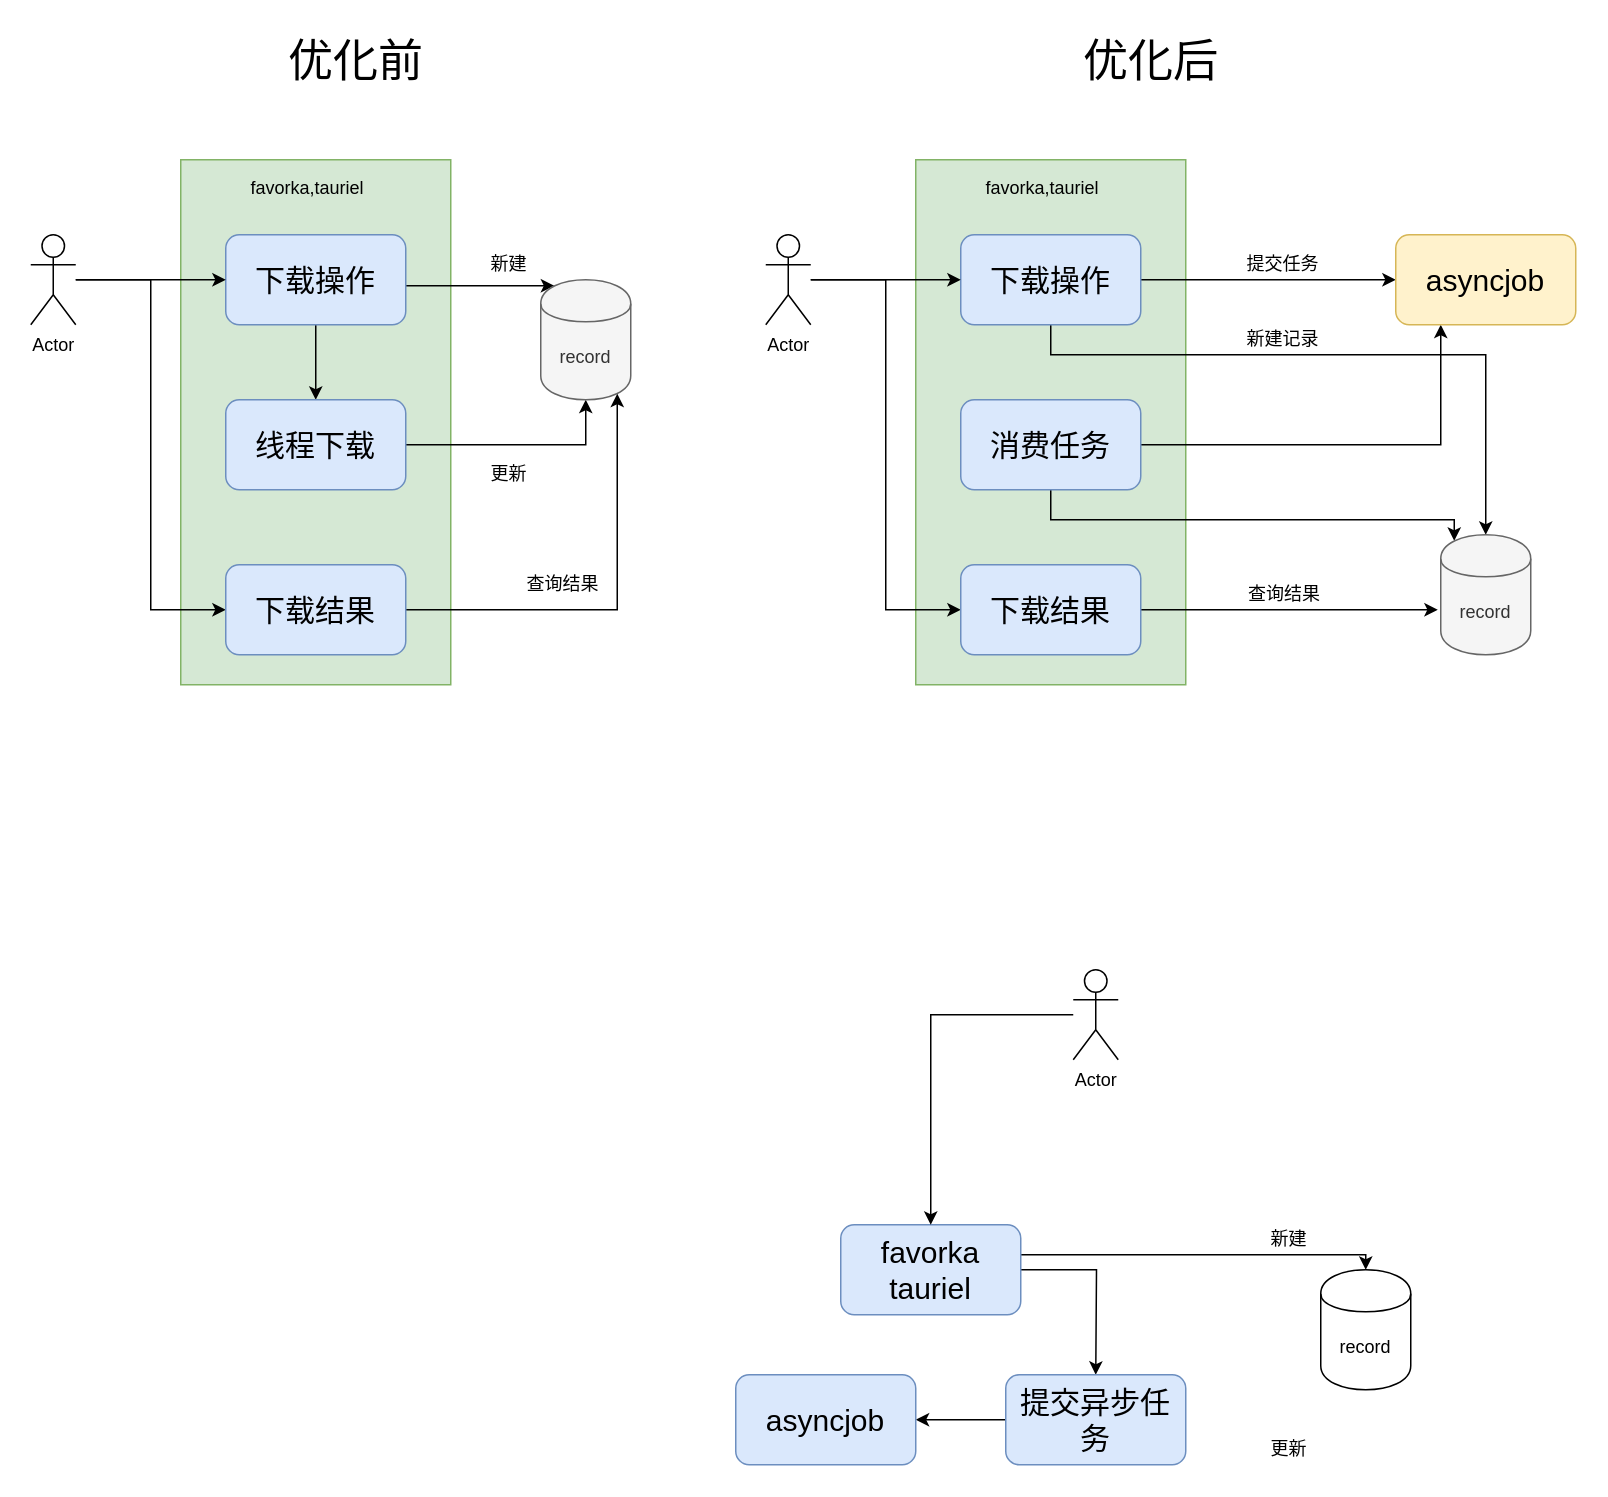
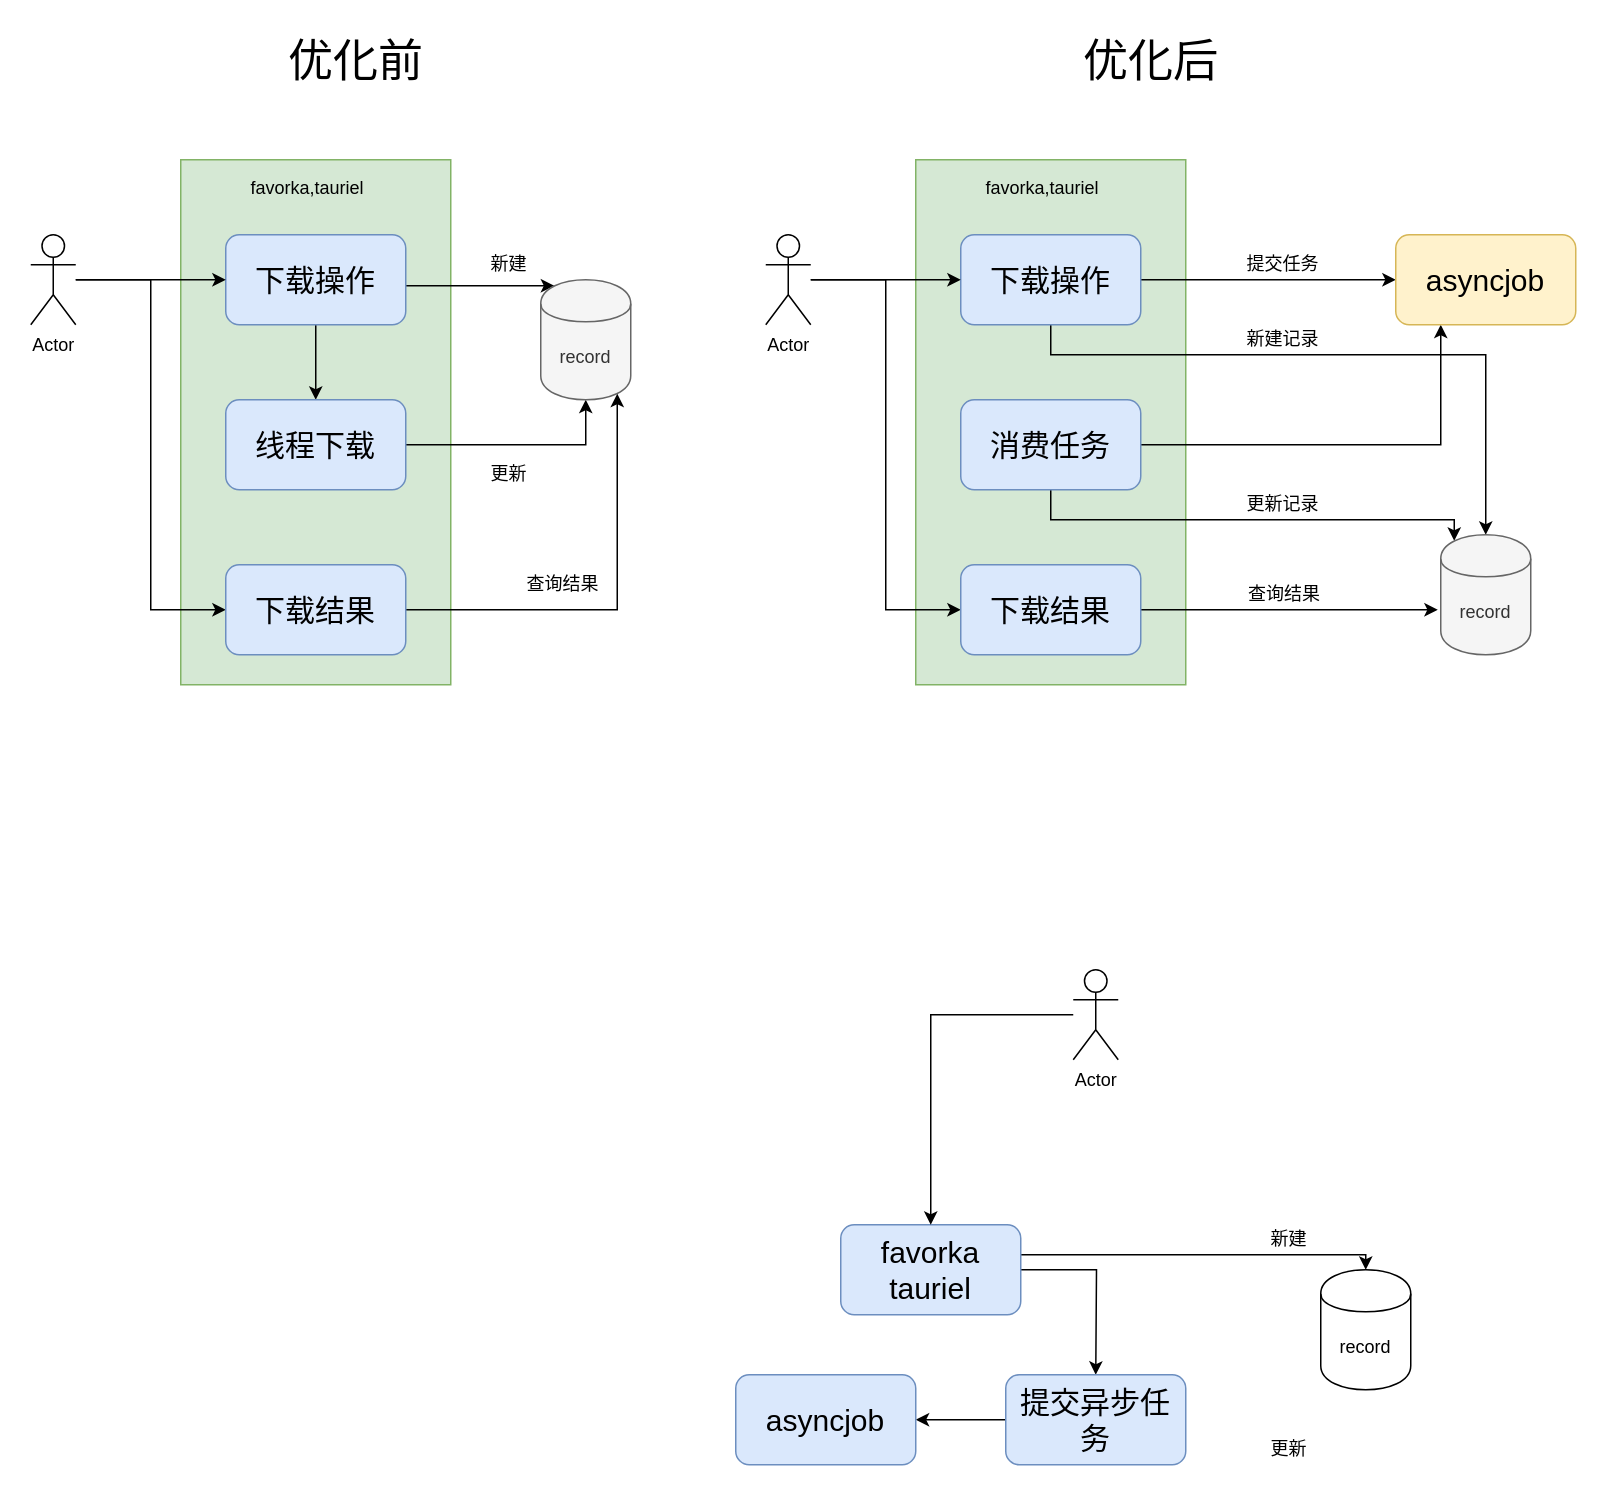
node "更新记录": added
